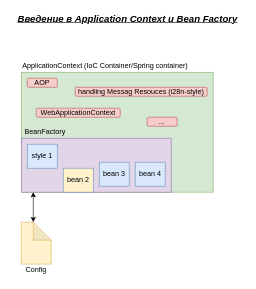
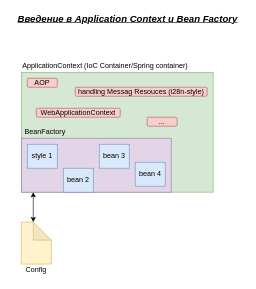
node "bean 3": moved (114, 174) -> (114, 156)
node "bean 2": fillcolor #fff2cc -> #dae8fc
